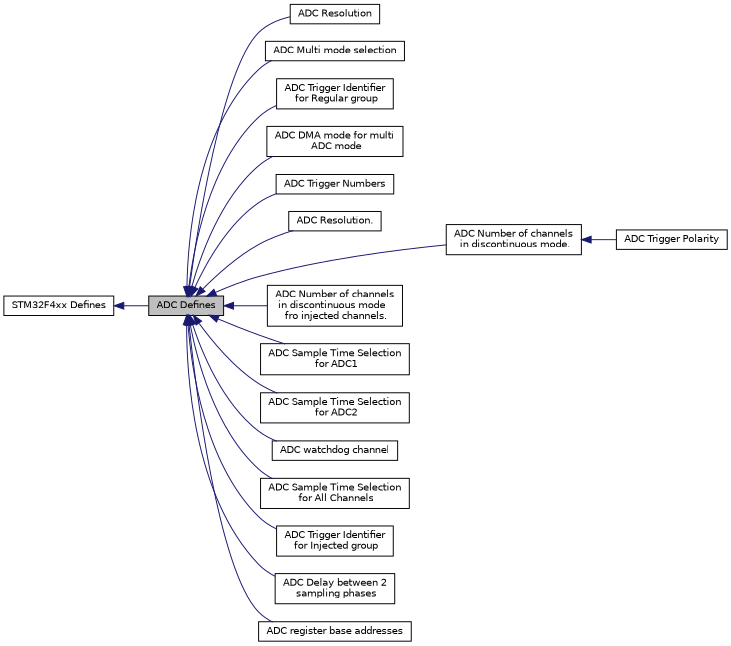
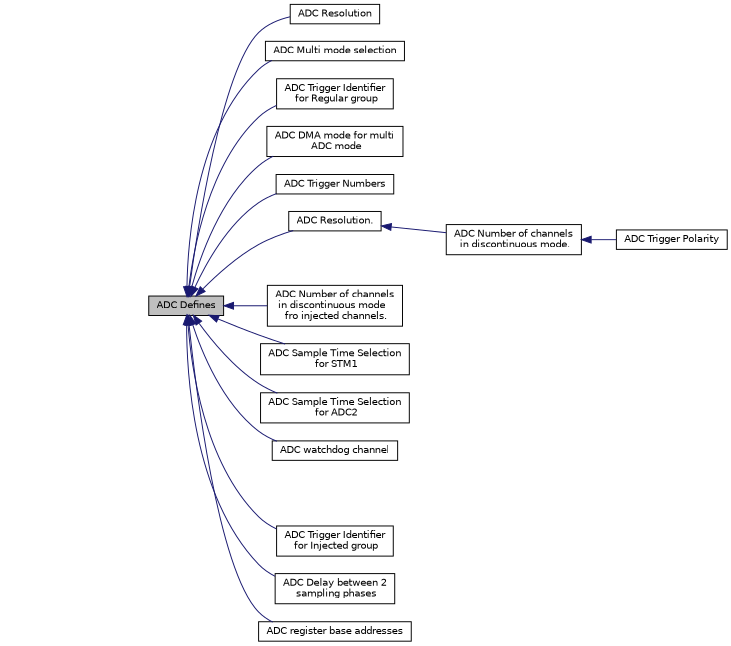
edge "ADC Number of channels in discontinuous mode." -> "ADC Defines": now "ADC Number of channels in discontinuous mode." -> "ADC Resolution."
node "STM32F4xx Defines": removed
node "ADC Sample Time Selection for ADC1": label "ADC Sample Time Selection for ADC1" -> "ADC Sample Time Selection for STM1"
node "ADC Sample Time Selection for All Channels": removed
